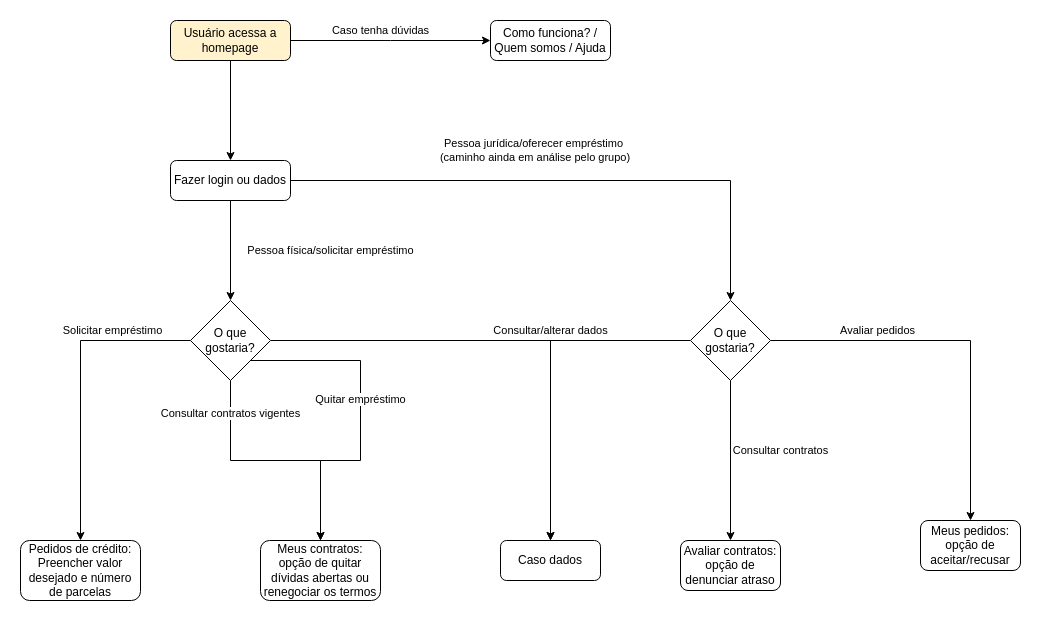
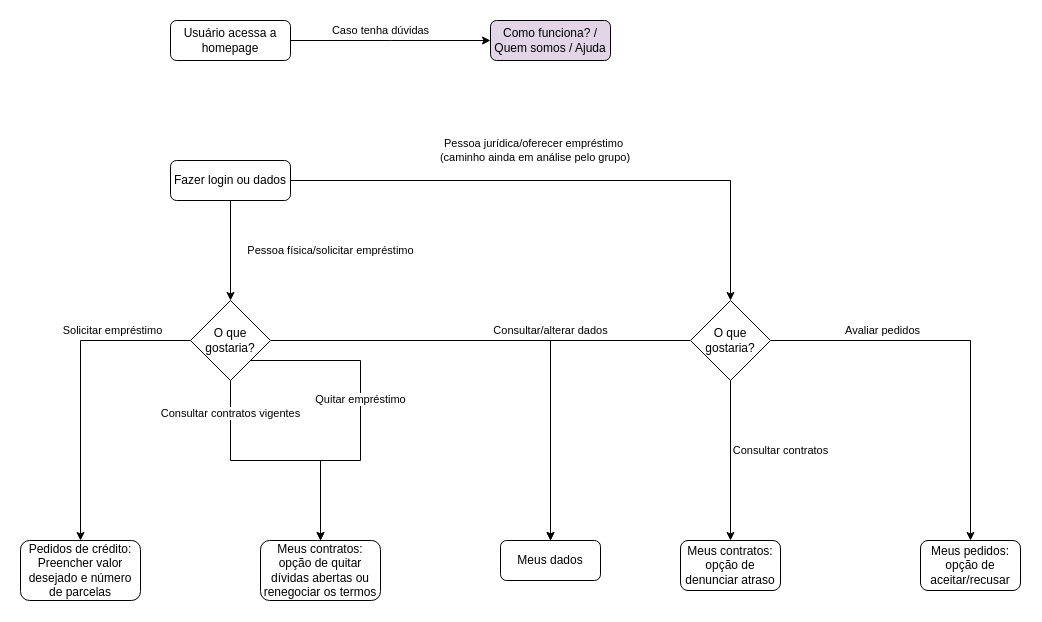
node "Usuário acessa a homepage": fillcolor #fff2cc -> #ffffff
node "Como funciona? / Quem somos / Ajuda": fillcolor #ffffff -> #e1d5e7
edge "Usuário acessa a homepage" -> "Fazer login ou dados": removed
node "Meus pedidos: opção de aceitar/recusar": moved (971, 546) -> (971, 566)
node "Caso dados": label "Caso dados" -> "Meus dados"
node "Avaliar contratos: opção de denunciar atraso": label "Avaliar contratos: opção de denunciar atraso" -> "Meus contratos: opção de denunciar atraso"
